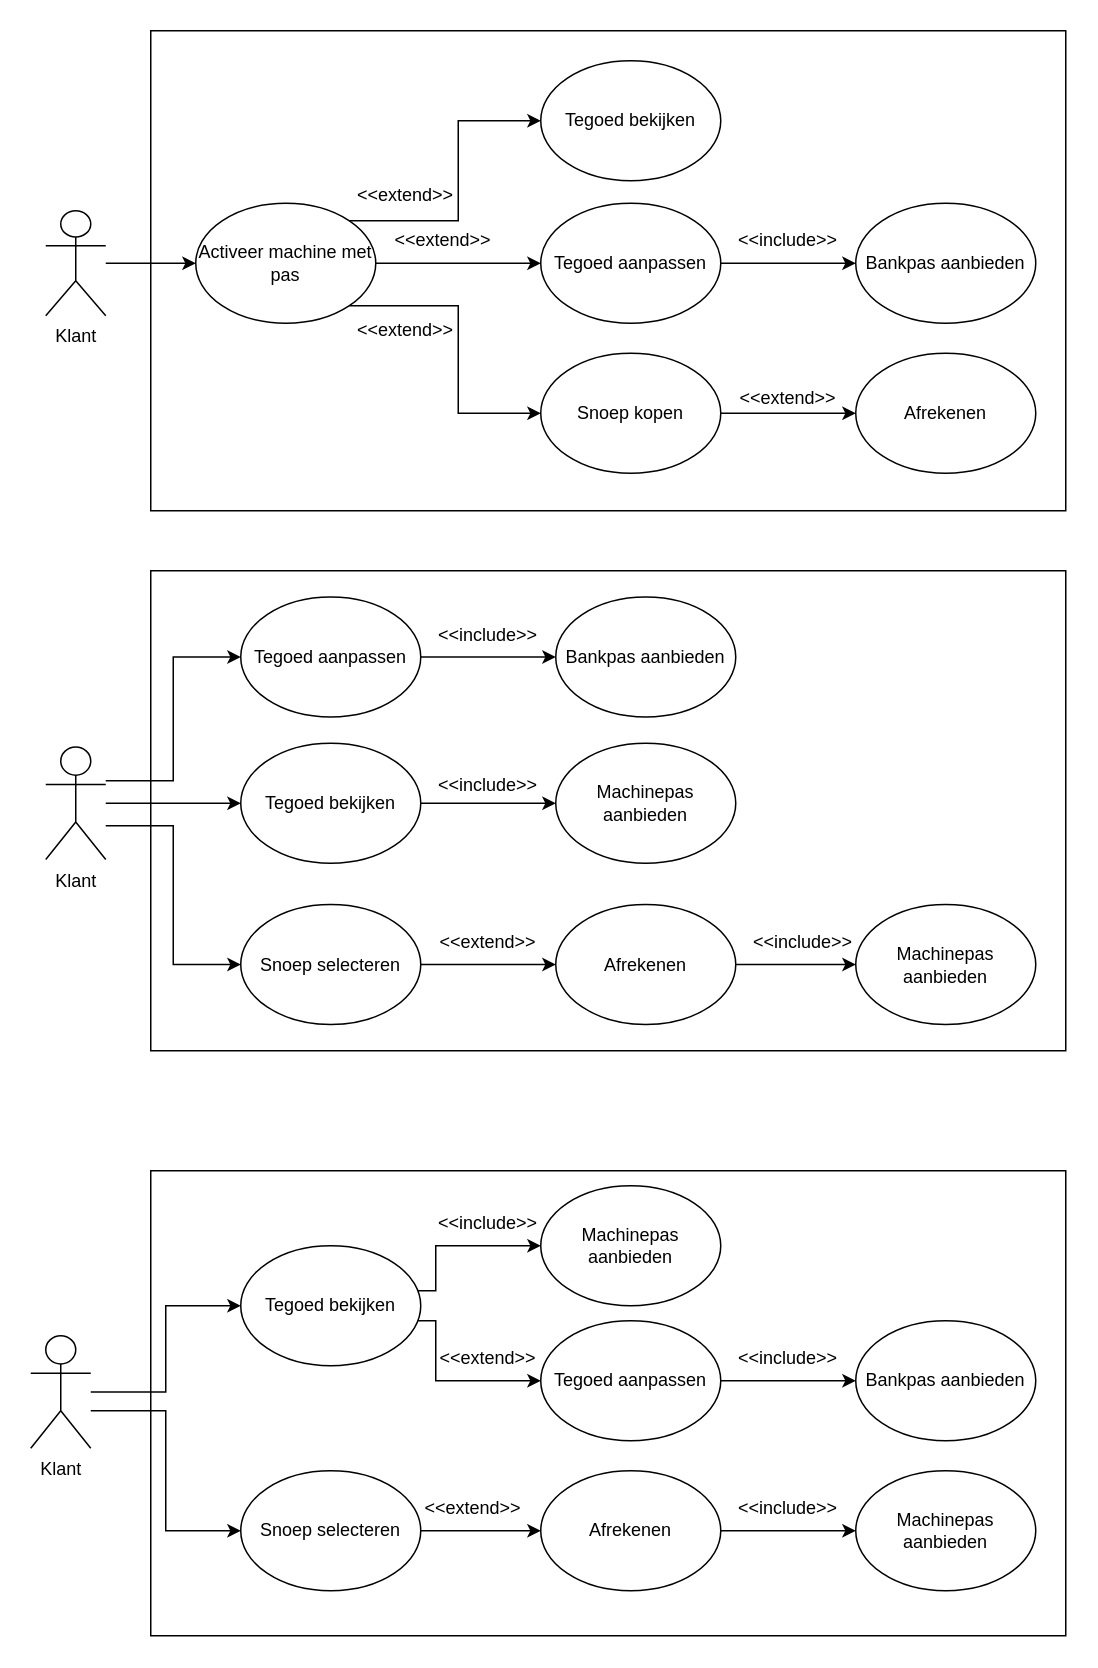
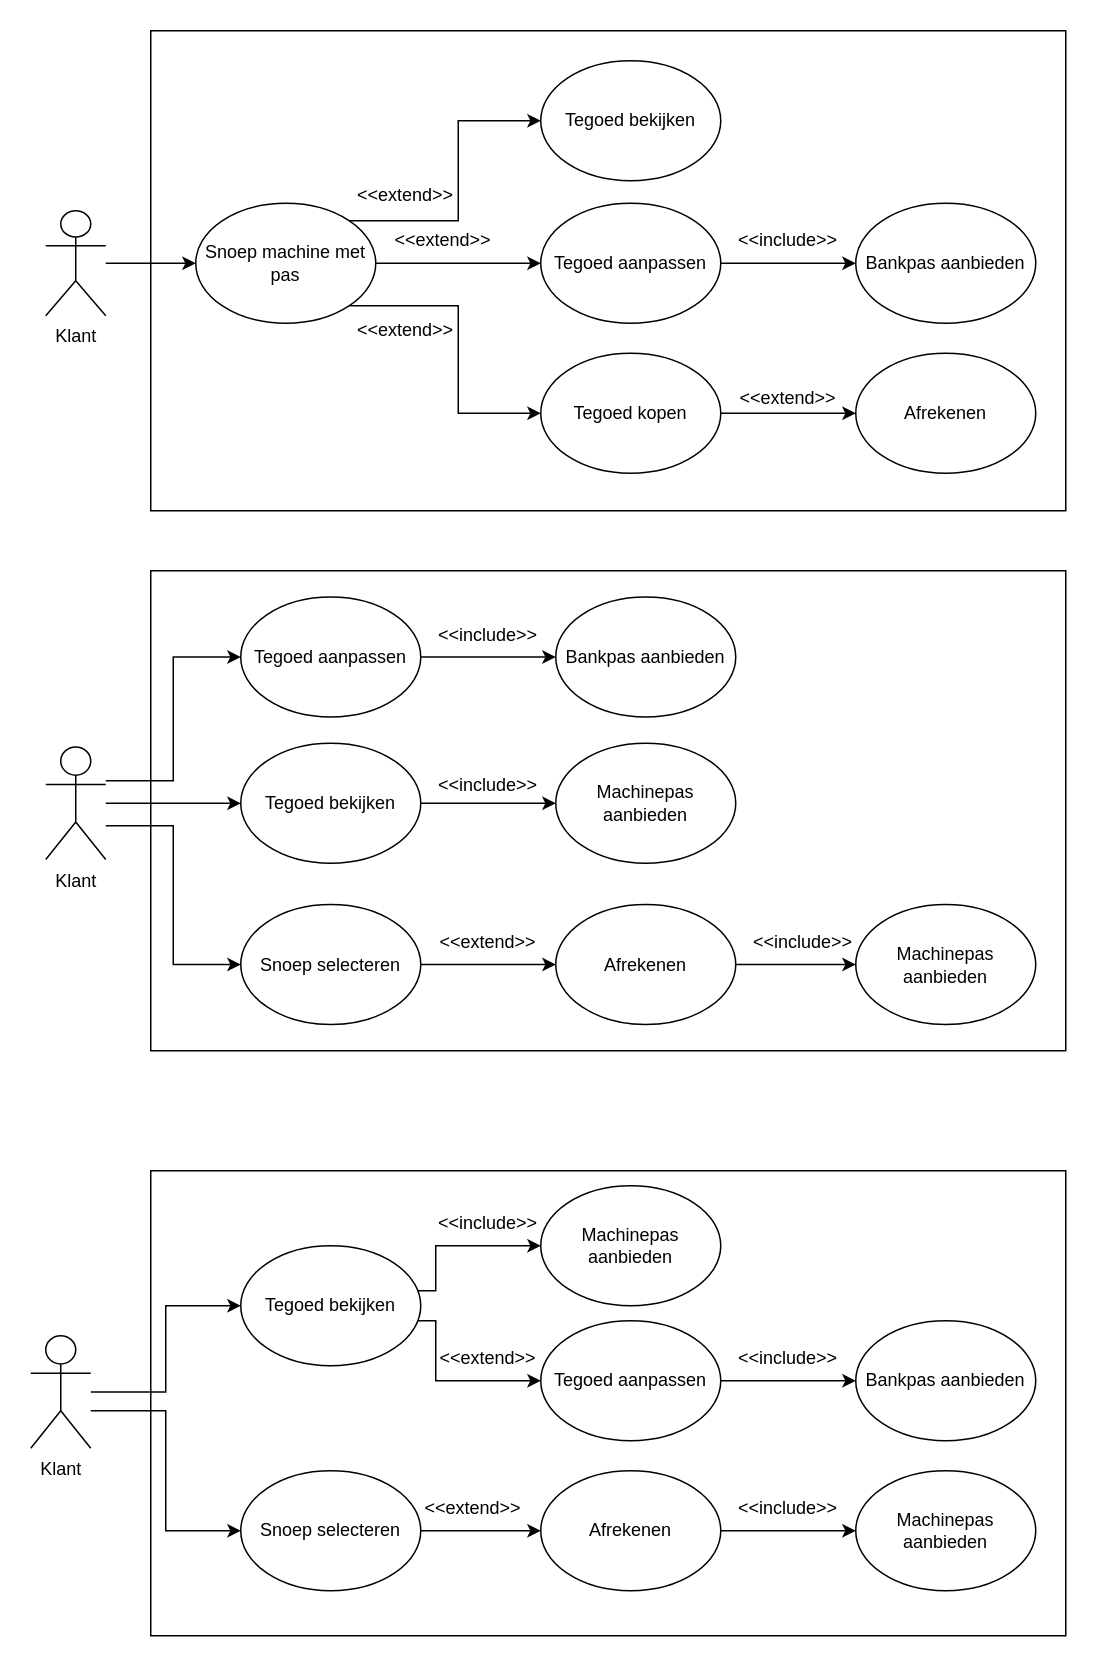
node "Activeer machine met pas": label "Activeer machine met pas" -> "Snoep machine met pas"
node "Snoep kopen": label "Snoep kopen" -> "Tegoed kopen"
